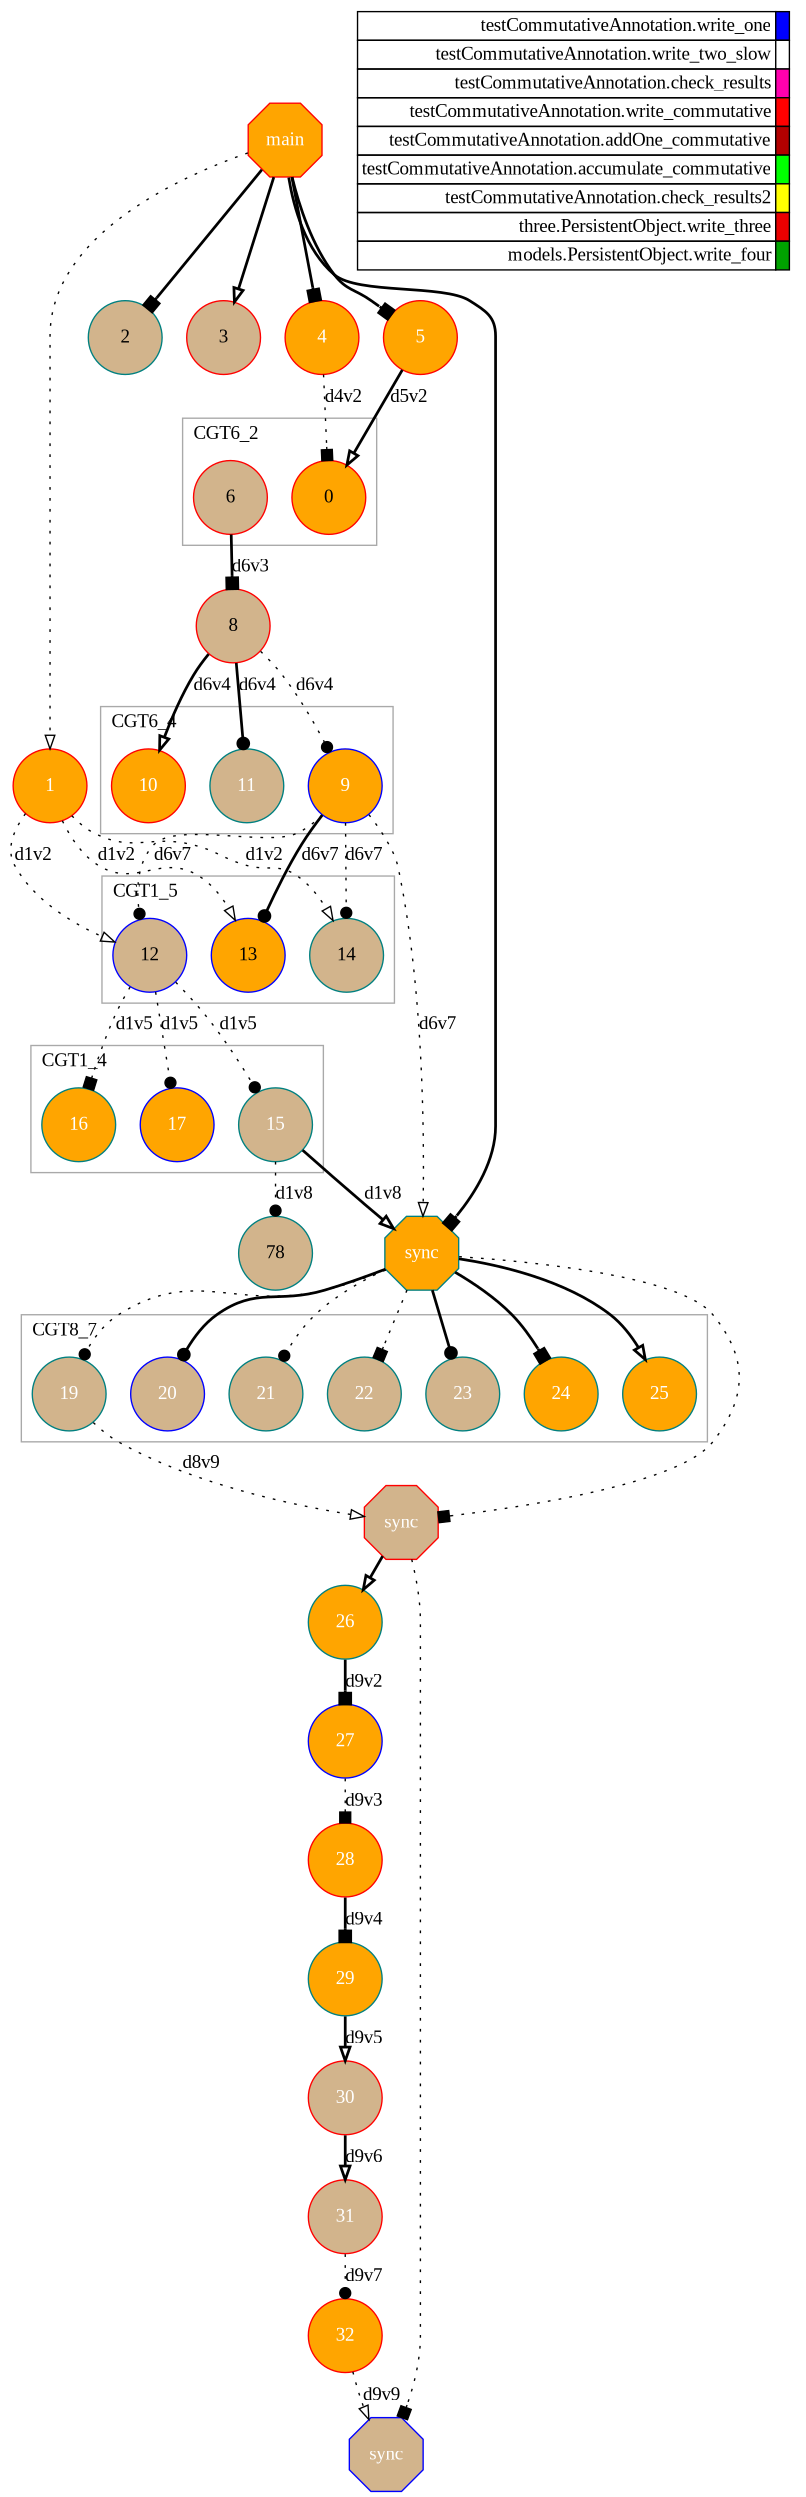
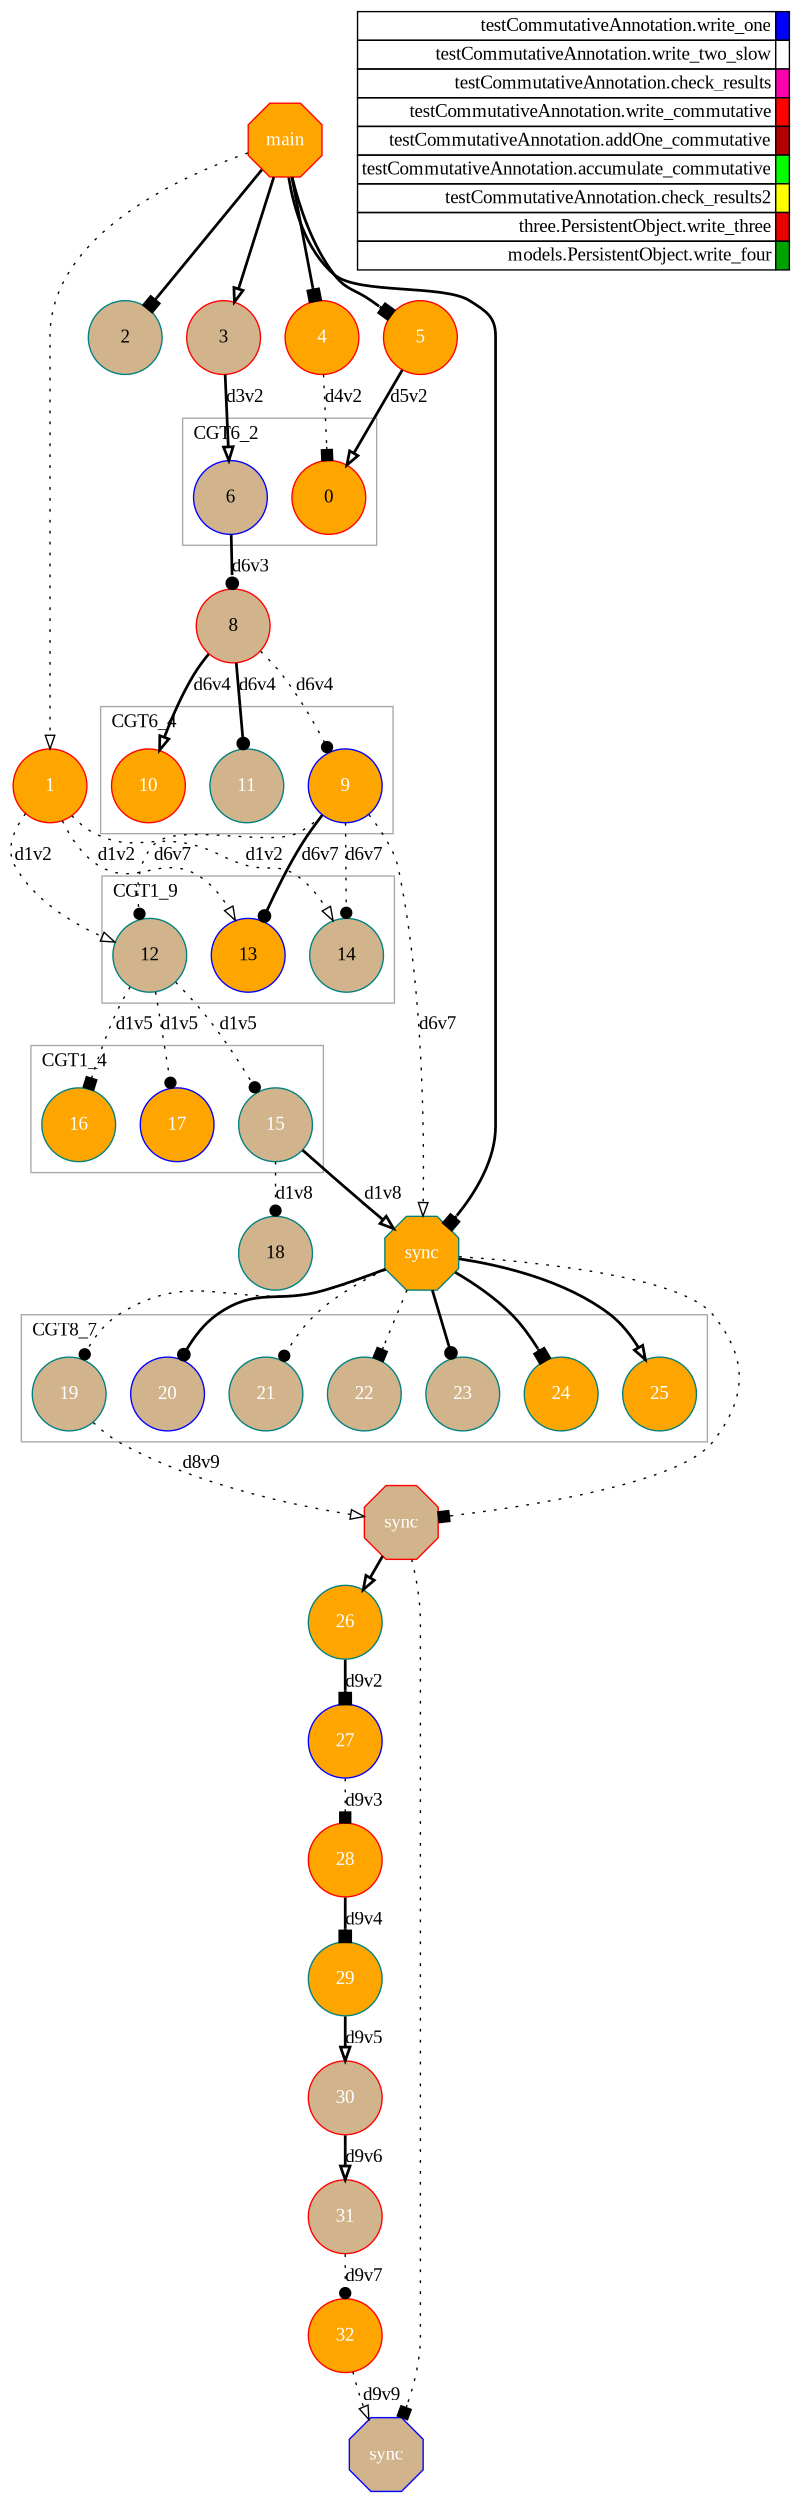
edge "3" -> "6": added, label "d3v2"
node "6": color red -> blue
edge "6" -> "8": arrowhead box -> dot
cluster "CGT1_5": label "CGT1_5" -> "CGT1_9"
node "12": color blue -> teal
node "78": label "78" -> "18"
